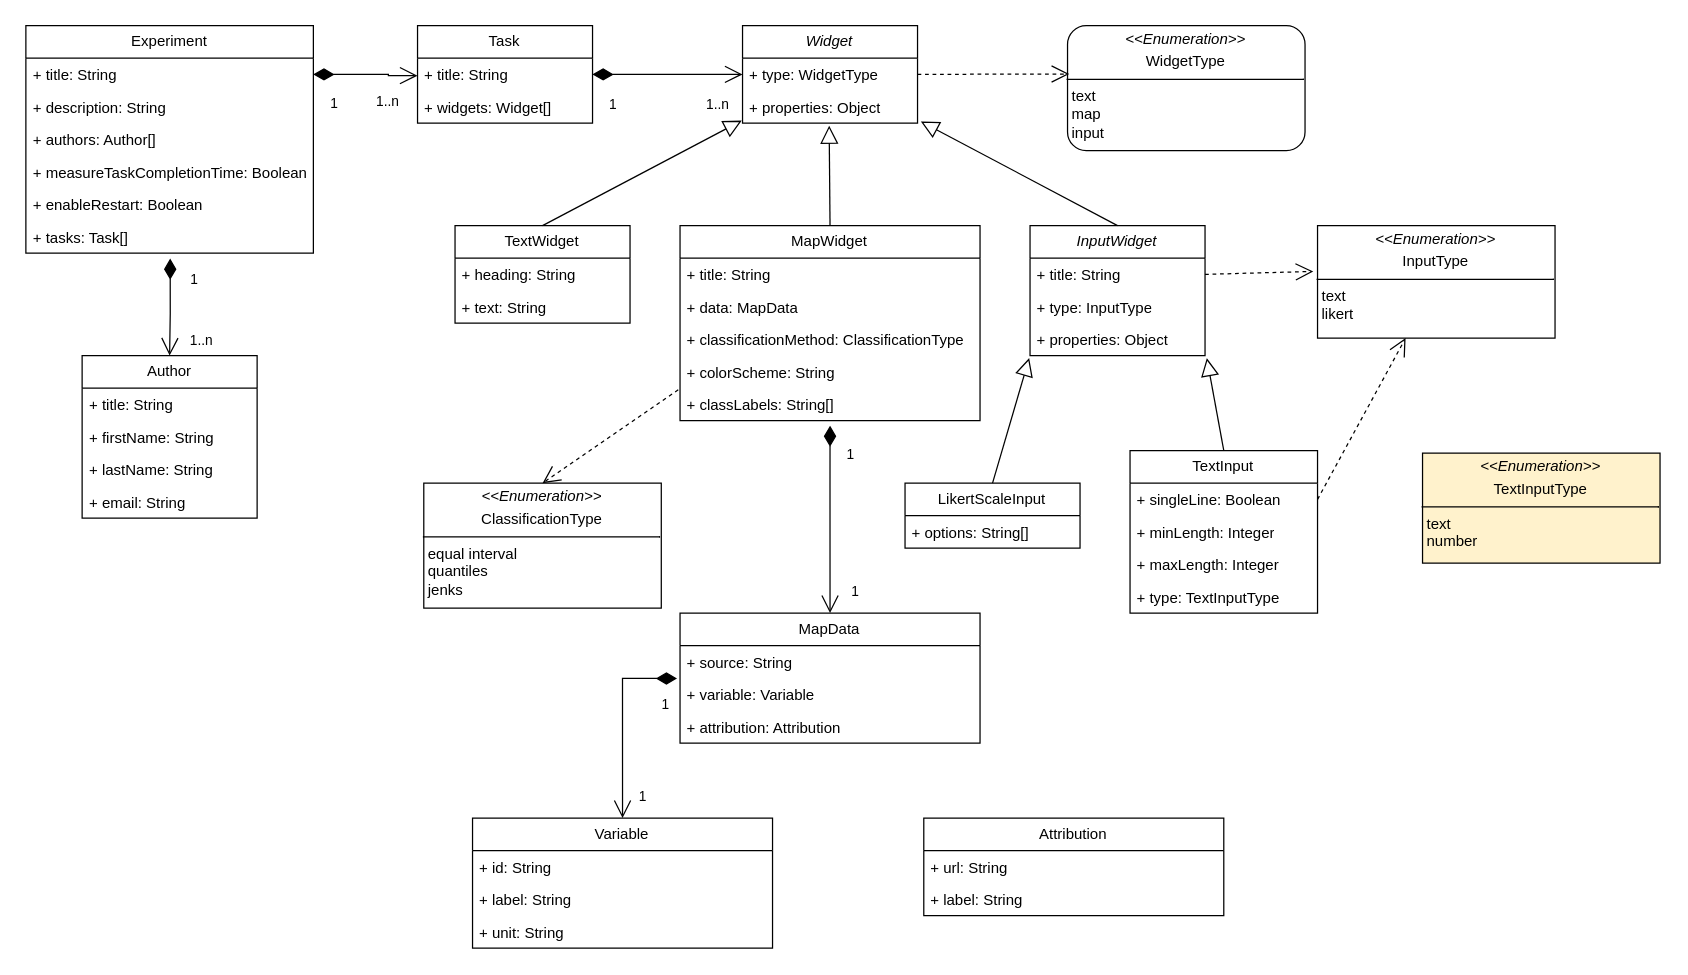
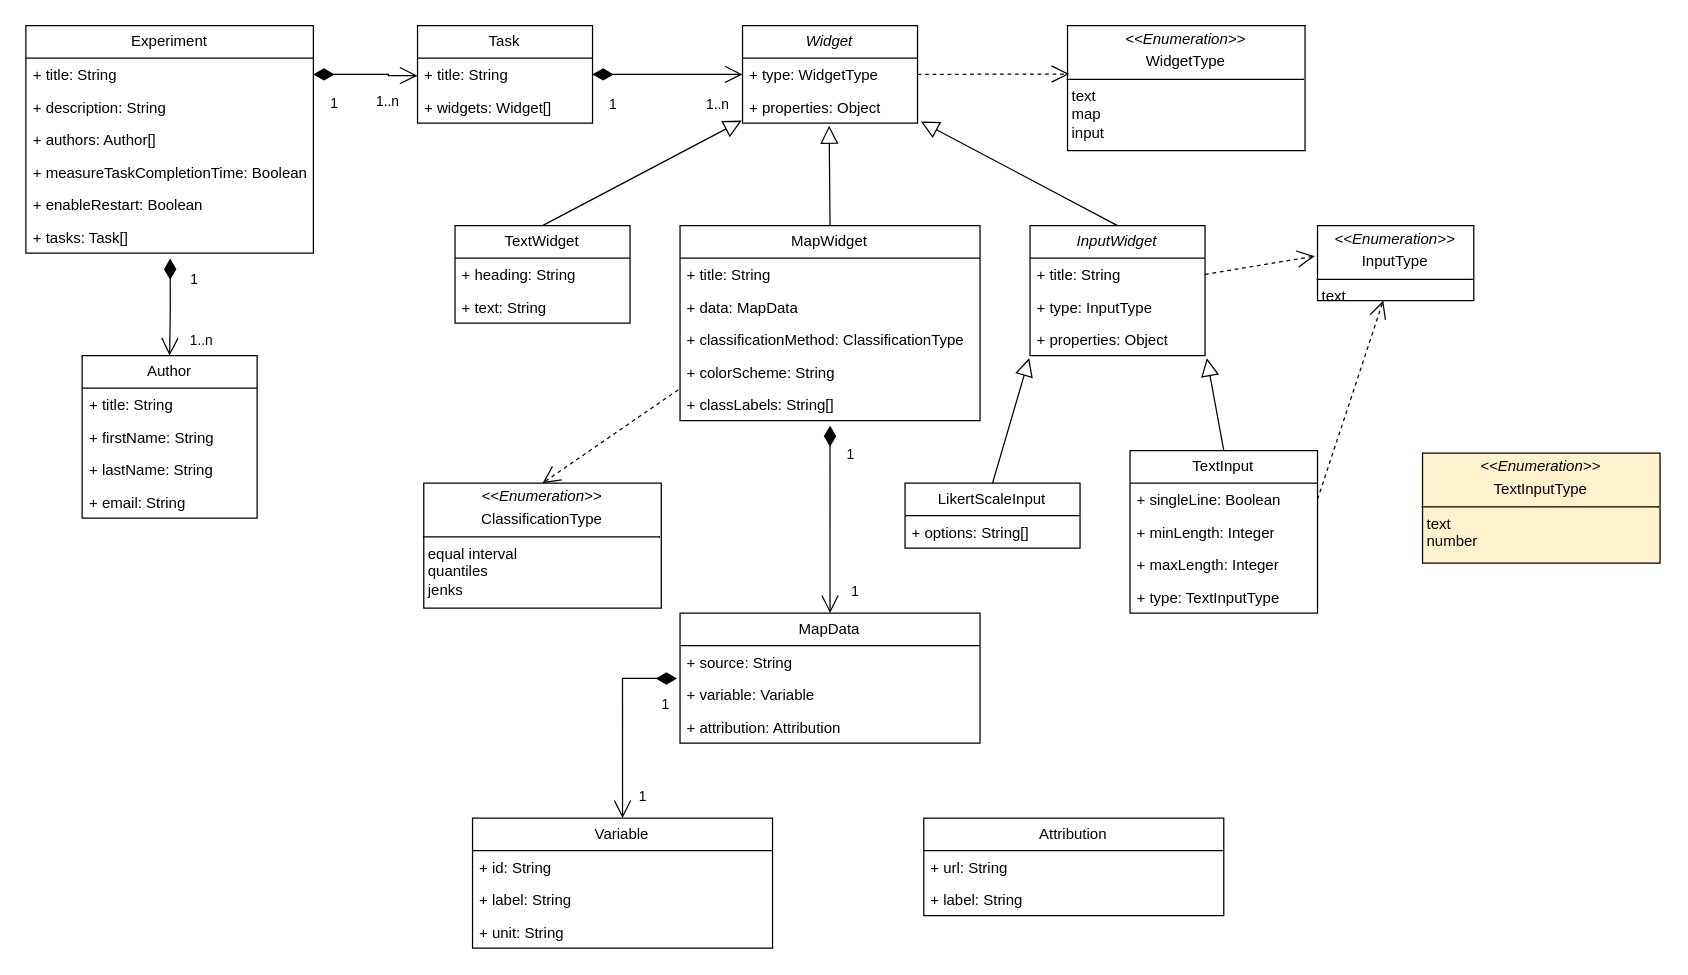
node "<<Enumeration>> WidgetType text map input": shape rounded rectangle -> rectangle
node "<<Enumeration>> InputType text likert": size 238x113 -> 156x75
